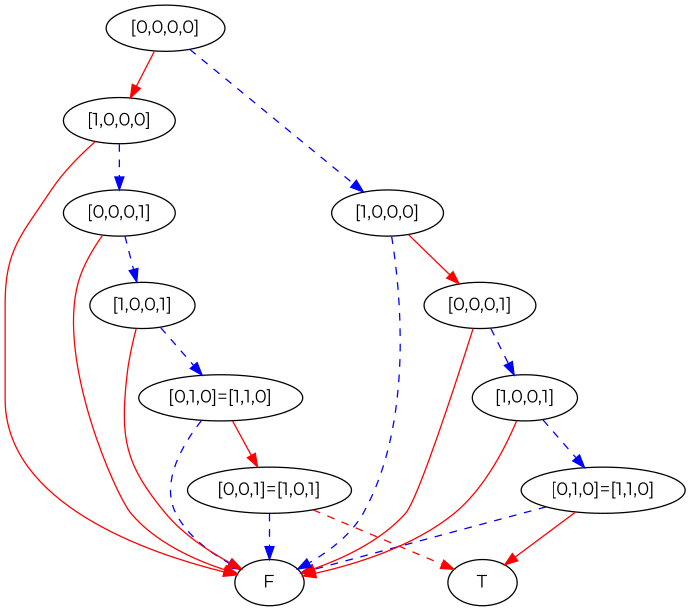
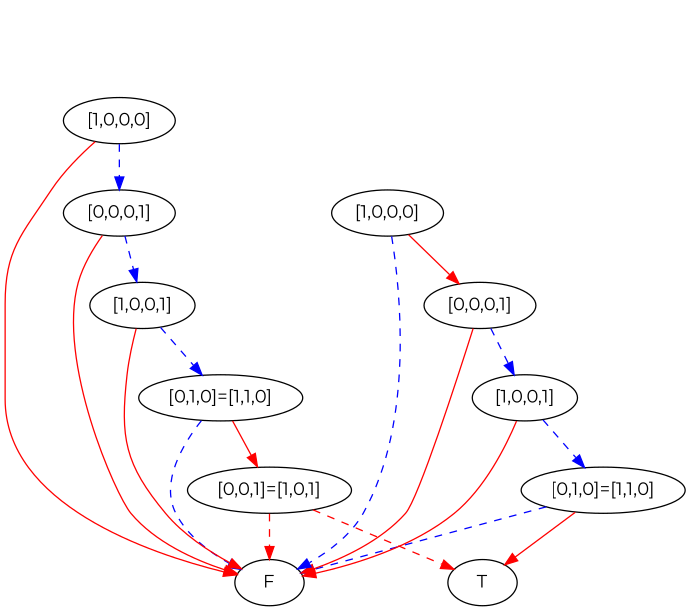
node "[0,0,0,0]": removed
edge "[0,0,1]=[1,0,1]" -> "F": color blue -> red
